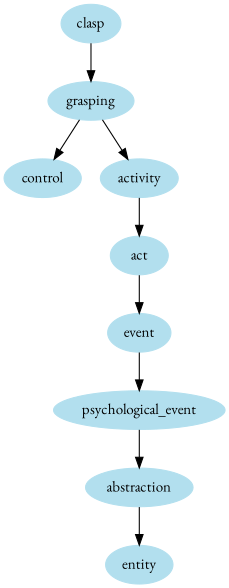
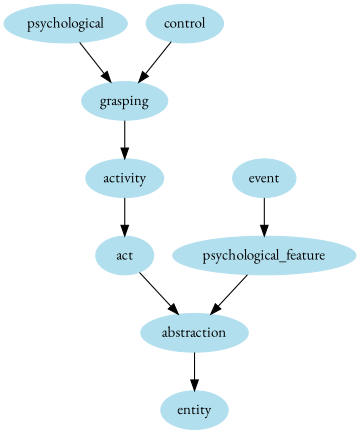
node "clasp": label "clasp" -> "psychological"
edge "grasping" -> "control": reversed
edge "act" -> "event": now "act" -> "abstraction"
node "psychological_event": label "psychological_event" -> "psychological_feature"
